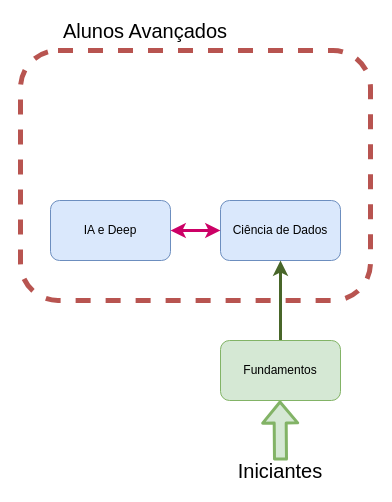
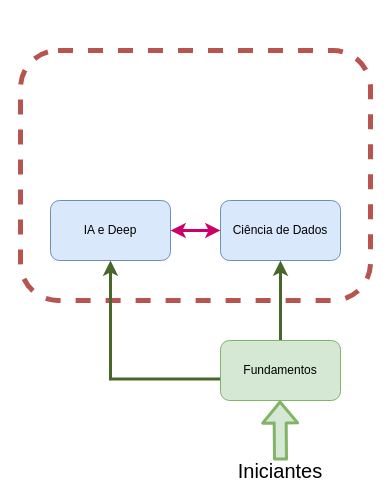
node "Alunos Avançados": removed
edge "Fundamentos" -> "IA e Deep": added
